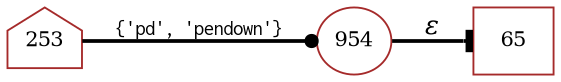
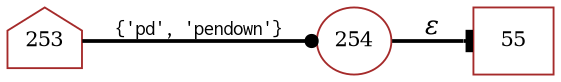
node "954": label "954" -> "254"
node "65": label "65" -> "55"
